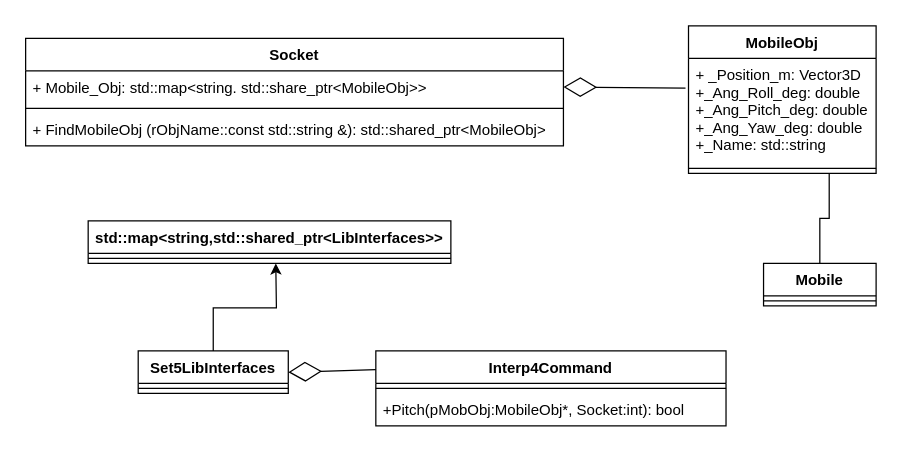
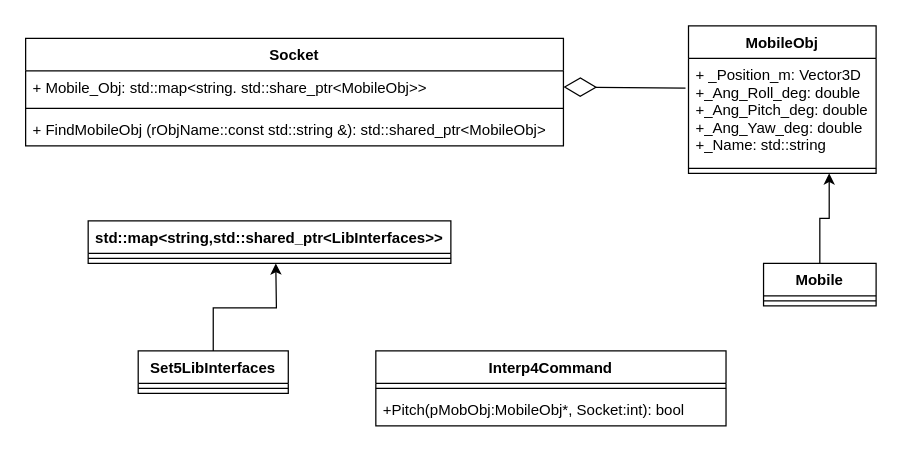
edge "MobileObj" -- "Mobile": arrowhead none -> classic
edge "Interp4Command" -> "Set5LibInterfaces": removed
